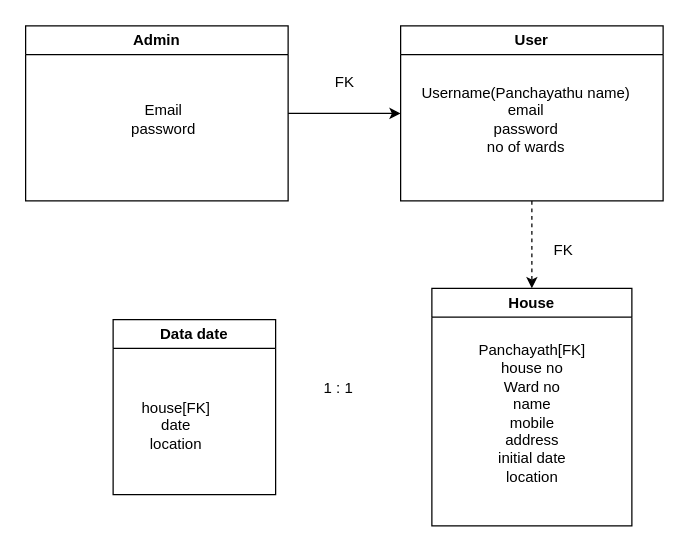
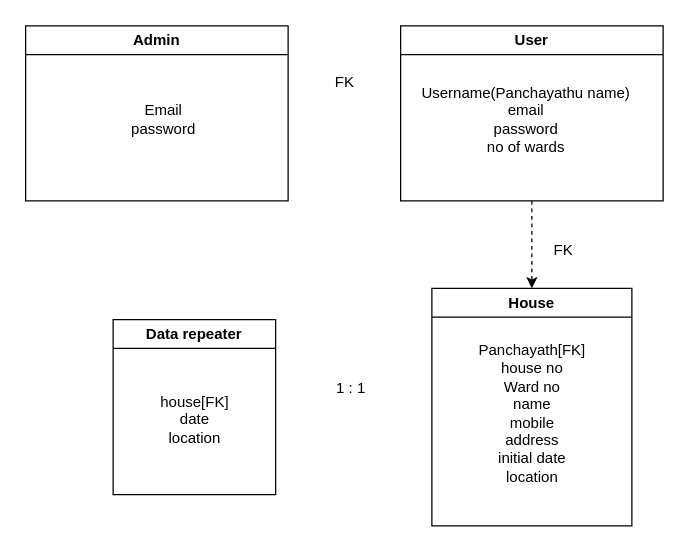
edge "Admin" -> "User": removed
node "Data date": label "Data date" -> "Data repeater"
node "1 : 1": moved (338, 388) -> (351, 388)
node "house[FK] date location": moved (176, 426) -> (194, 419)
